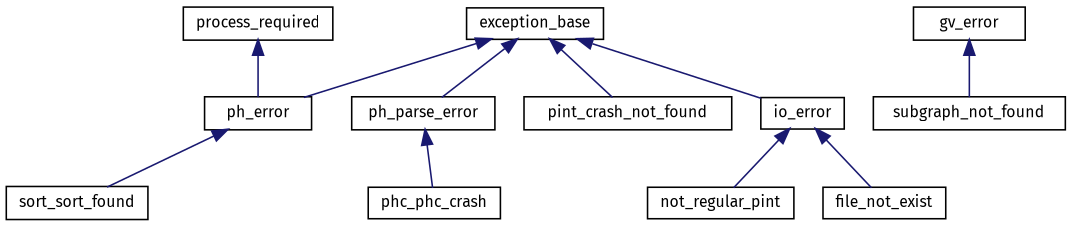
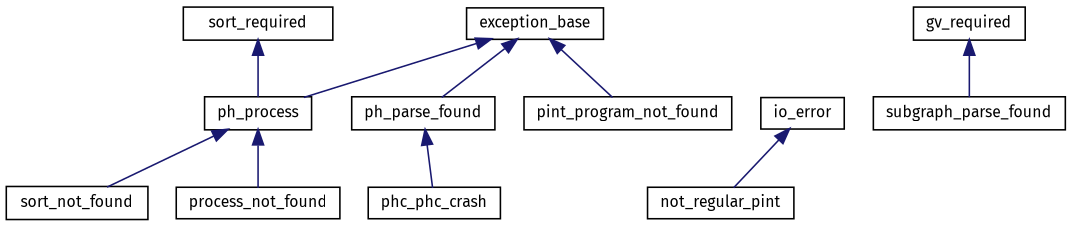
node "process_required": label "process_required" -> "sort_required"
node "gv_error": label "gv_error" -> "gv_required"
edge "io_error" -> "exception_base": removed
node "ph_error": label "ph_error" -> "ph_process"
node "ph_parse_error": label "ph_parse_error" -> "ph_parse_found"
node "pint_crash_not_found": label "pint_crash_not_found" -> "pint_program_not_found"
node "subgraph_not_found": label "subgraph_not_found" -> "subgraph_parse_found"
node "sort_sort_found": label "sort_sort_found" -> "sort_not_found"
node "process_not_found": added
node "file_not_exist": removed
